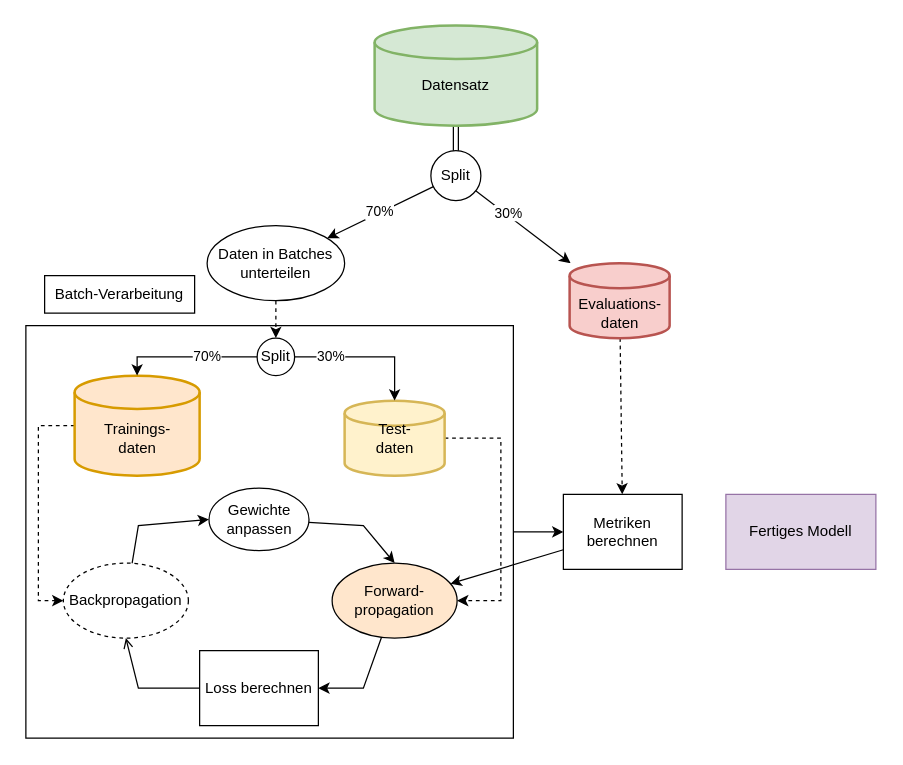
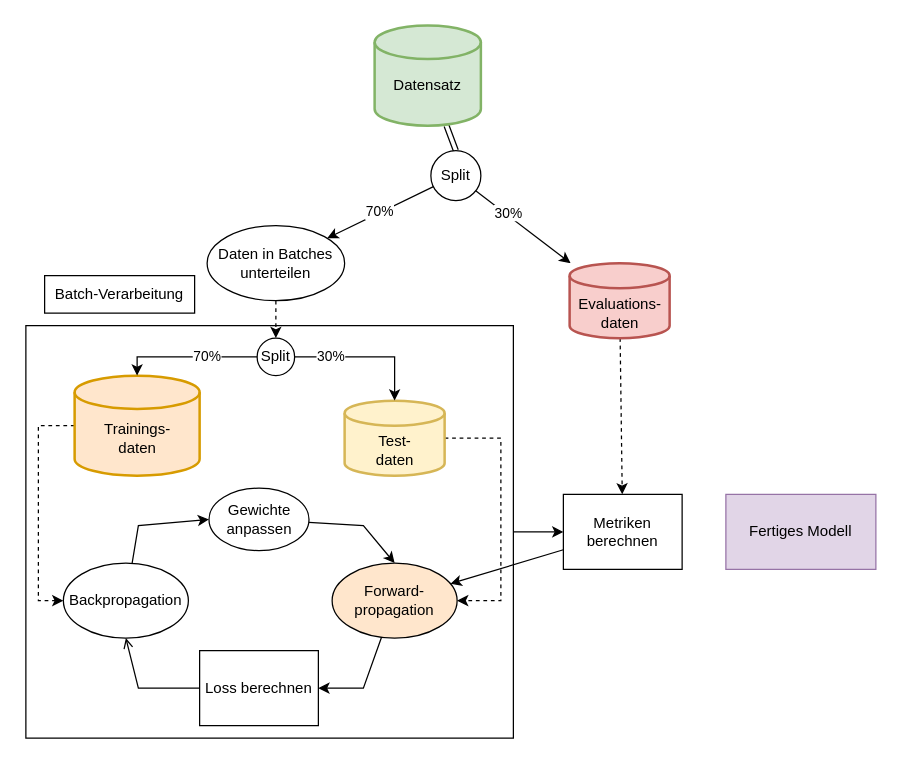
node "Datensatz": size 163x100 -> 106x100
node "Test- daten": moved (394, 438) -> (394, 451)
node "Backpropagation": style dashed -> solid
